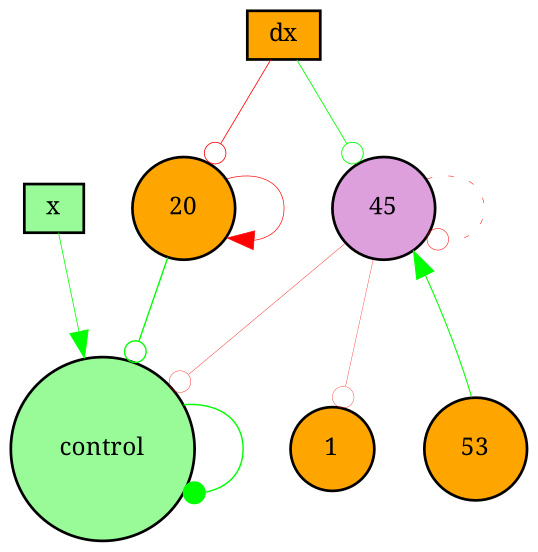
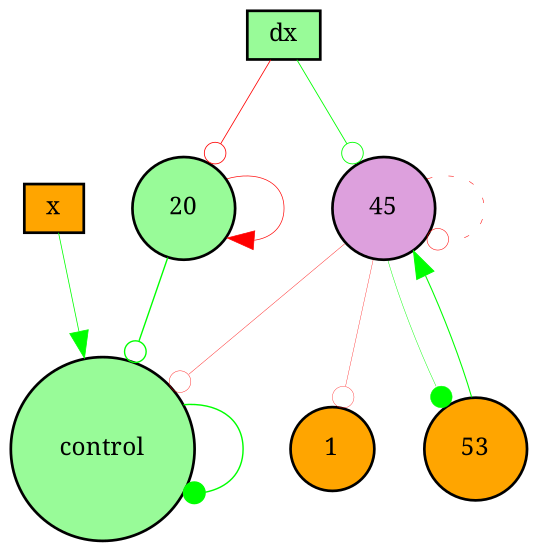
node "dx": fillcolor orange -> palegreen
node "x": fillcolor palegreen -> orange
node "20": fillcolor orange -> palegreen
edge "45" -> "53": added
